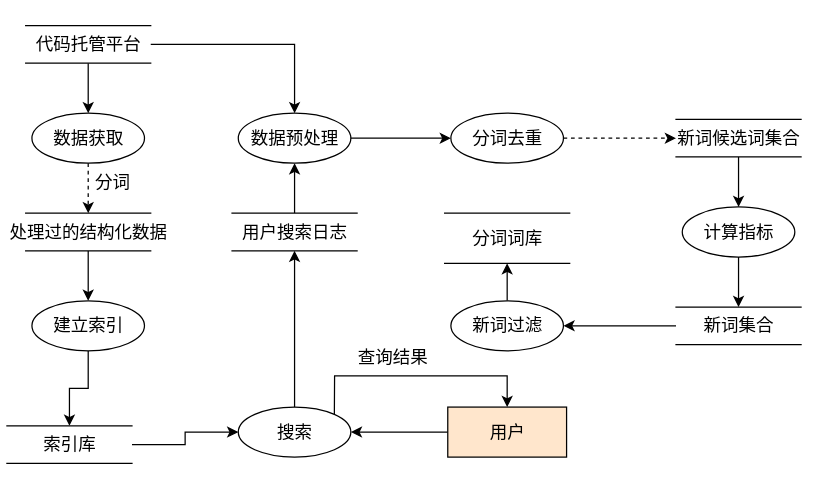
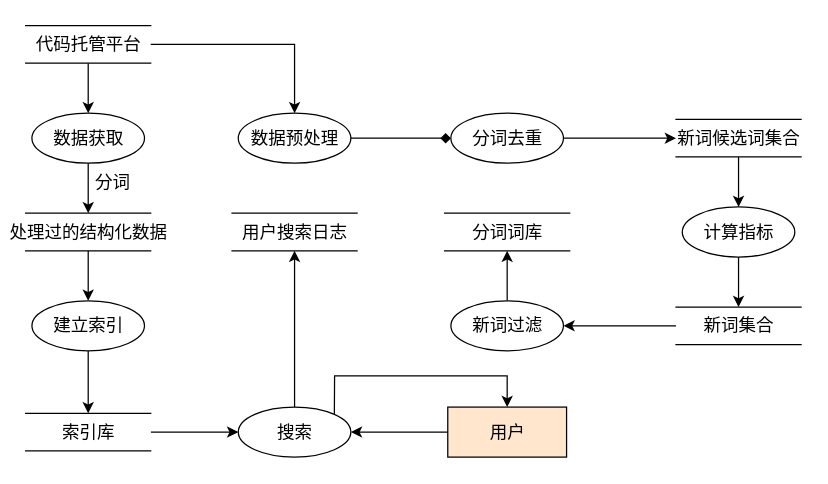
edge "数据预处理" -> "分词去重": arrowhead classic -> diamond
edge "分词去重" -> "新词候选词集合": style dashed -> solid
edge "数据获取" -> "处理过的结构化数据": style dashed -> solid
edge "用户搜索日志" -> "数据预处理": removed
node "分词词库": size 125x50 -> 125x38
node "查询结果": removed
node "索引库": moved (69, 444) -> (88, 432)
